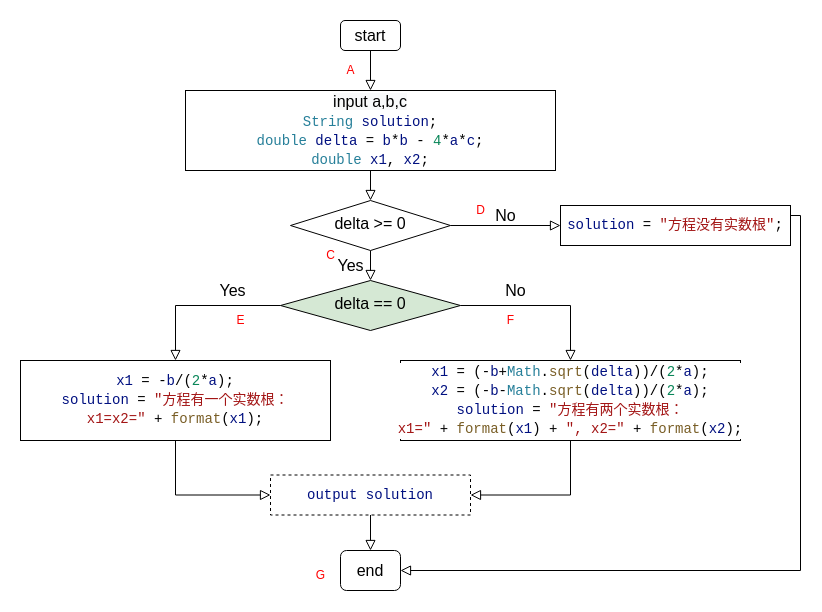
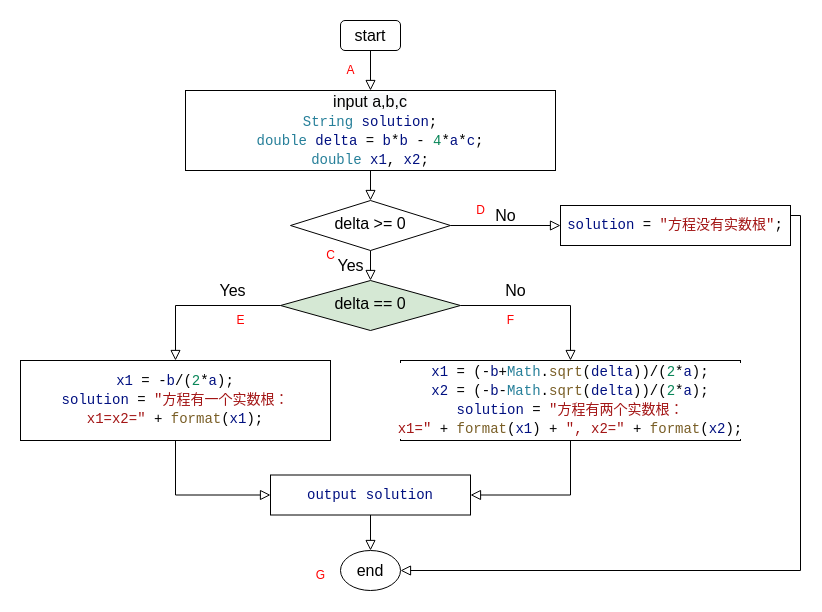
node "output solution": style dashed -> solid
node "end": shape rounded rectangle -> ellipse
